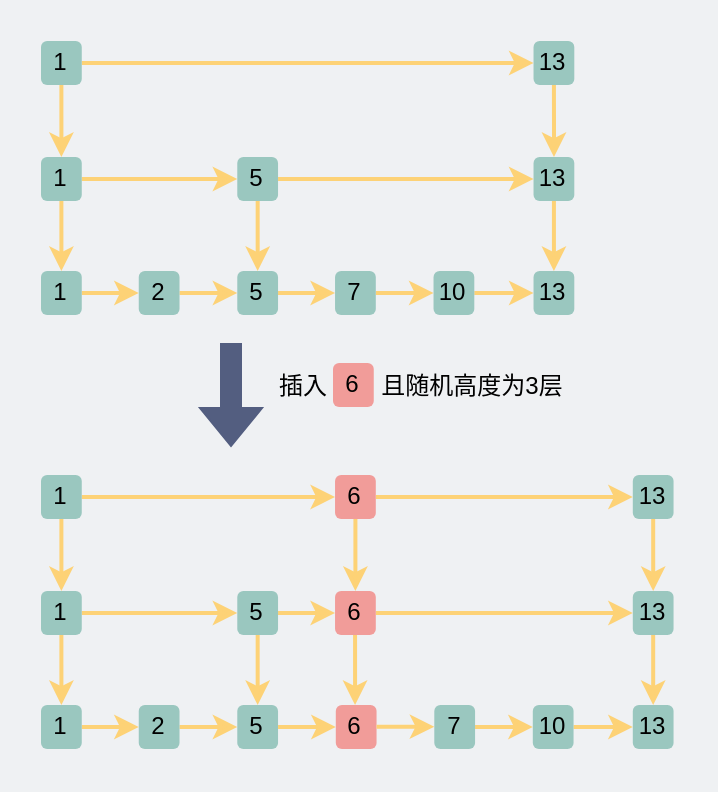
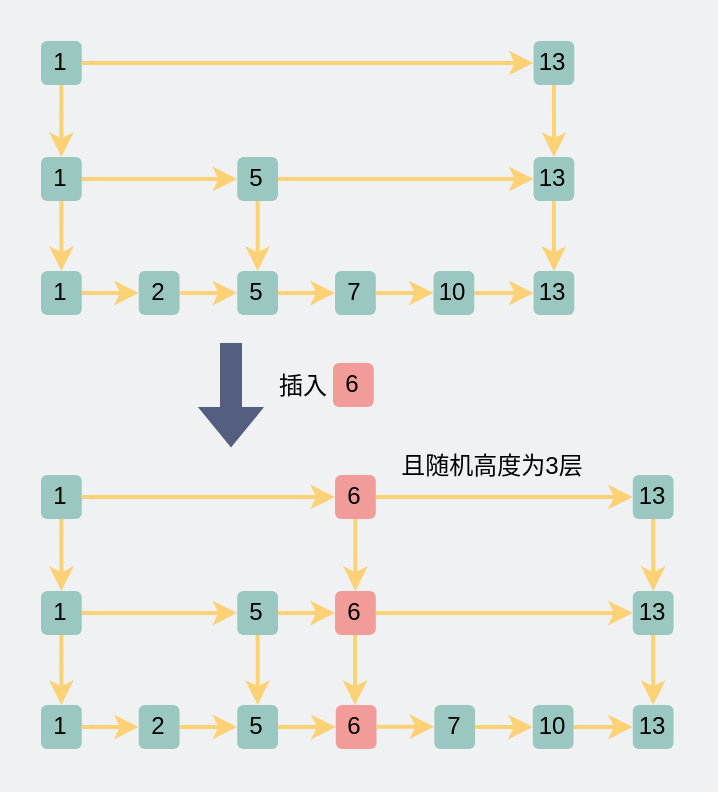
node "且随机高度为3层": moved (473, 387) -> (493, 467)
